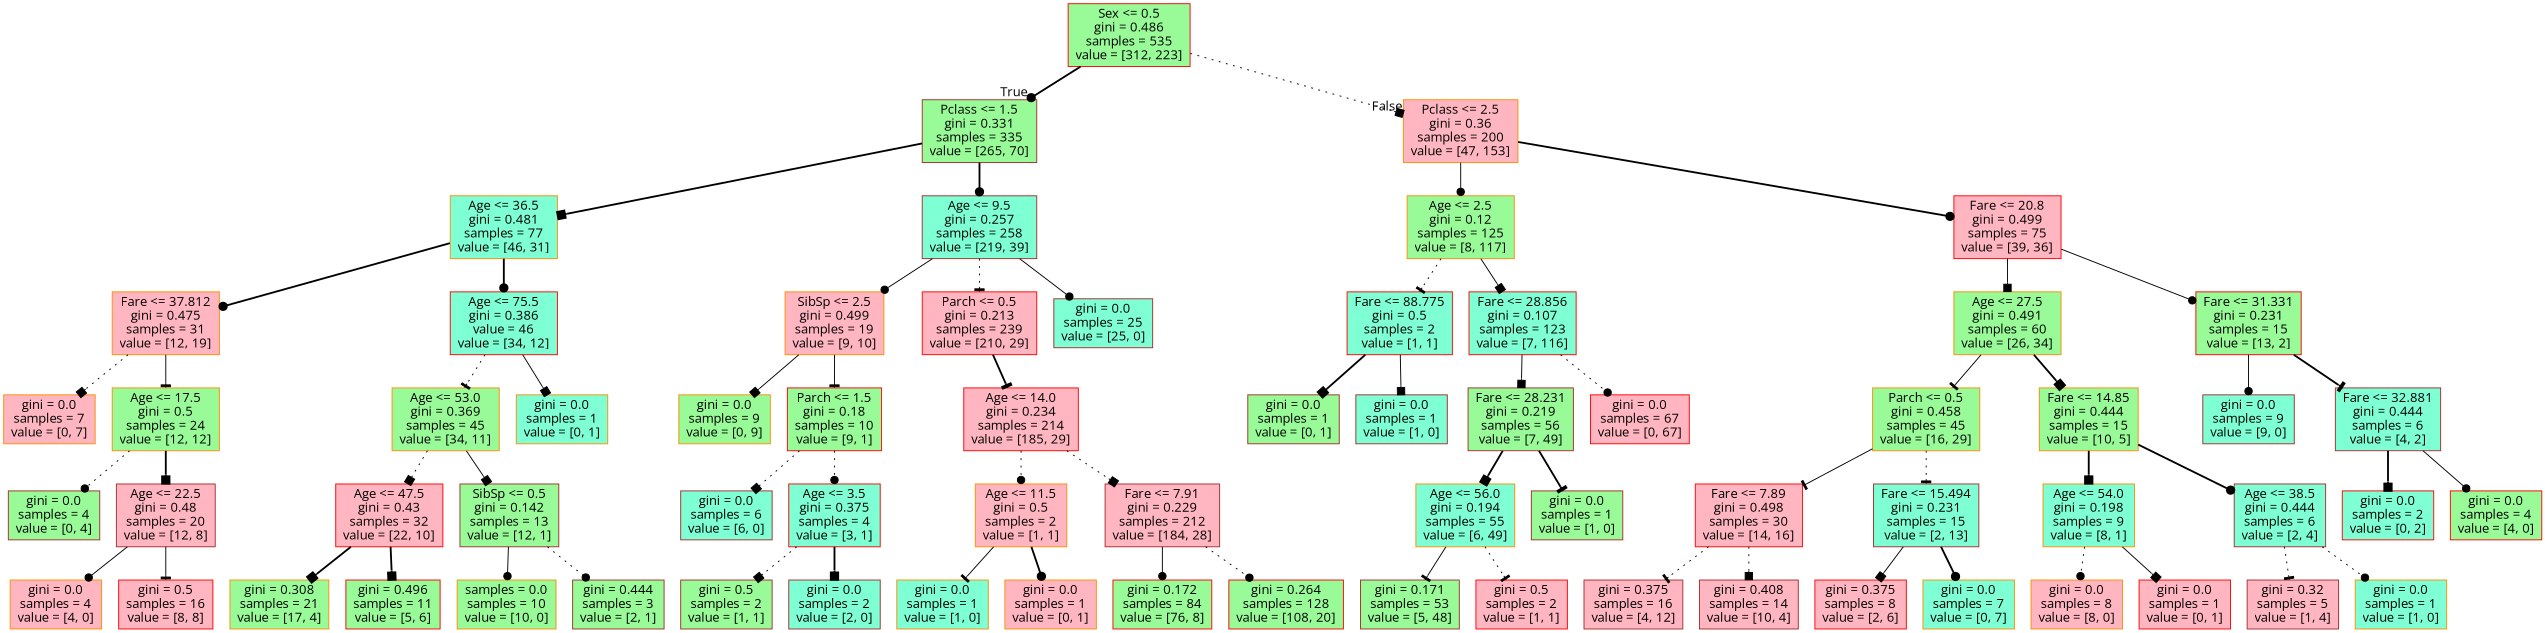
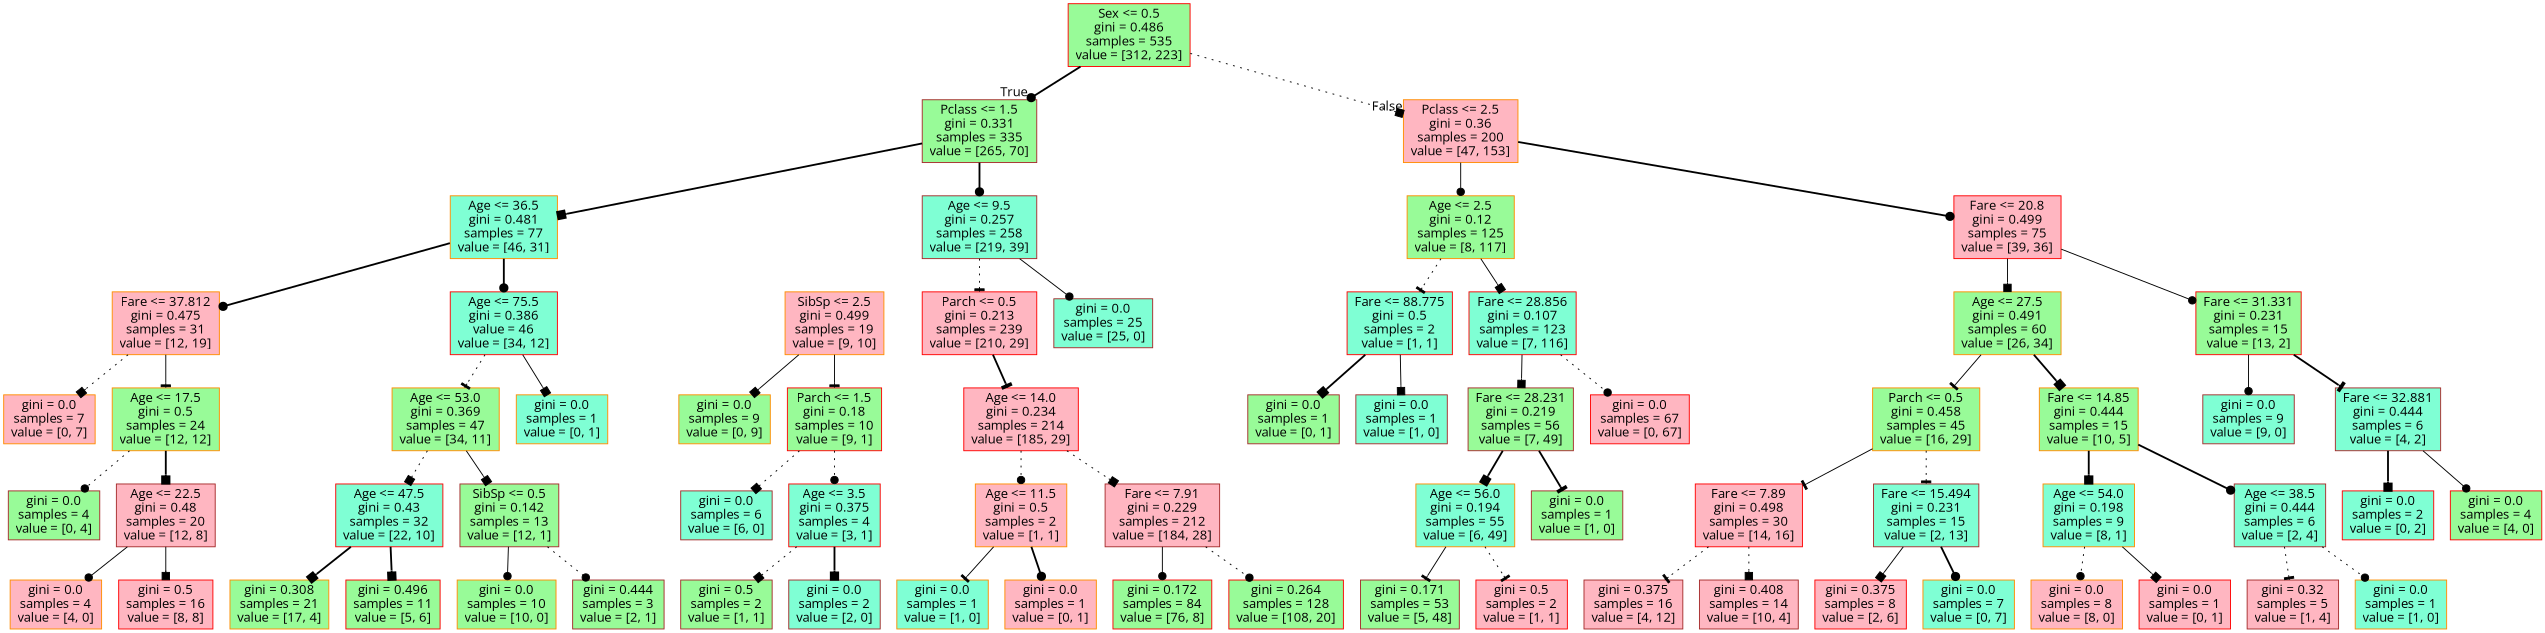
edge "Age <= 9.5 gini = 0.257 samples = 258 value = [219, 39]" -> "SibSp <= 2.5 gini = 0.499 samples = 19 value = [9, 10]": removed
node "Age <= 53.0 gini = 0.369 samples = 45 value = [34, 11]": label "Age <= 53.0 gini = 0.369 samples = 45 value = [34, 11]" -> "Age <= 53.0 gini = 0.369 samples = 47 value = [34, 11]"
node "Age <= 47.5 gini = 0.43 samples = 32 value = [22, 10]": fillcolor lightpink -> aquamarine
edge "Age <= 22.5 gini = 0.48 samples = 20 value = [12, 8]" -> "gini = 0.5 samples = 16 value = [8, 8]": arrowhead tee -> box
node "samples = 0.0 samples = 10 value = [10, 0]": label "samples = 0.0 samples = 10 value = [10, 0]" -> "gini = 0.0 samples = 10 value = [10, 0]"
